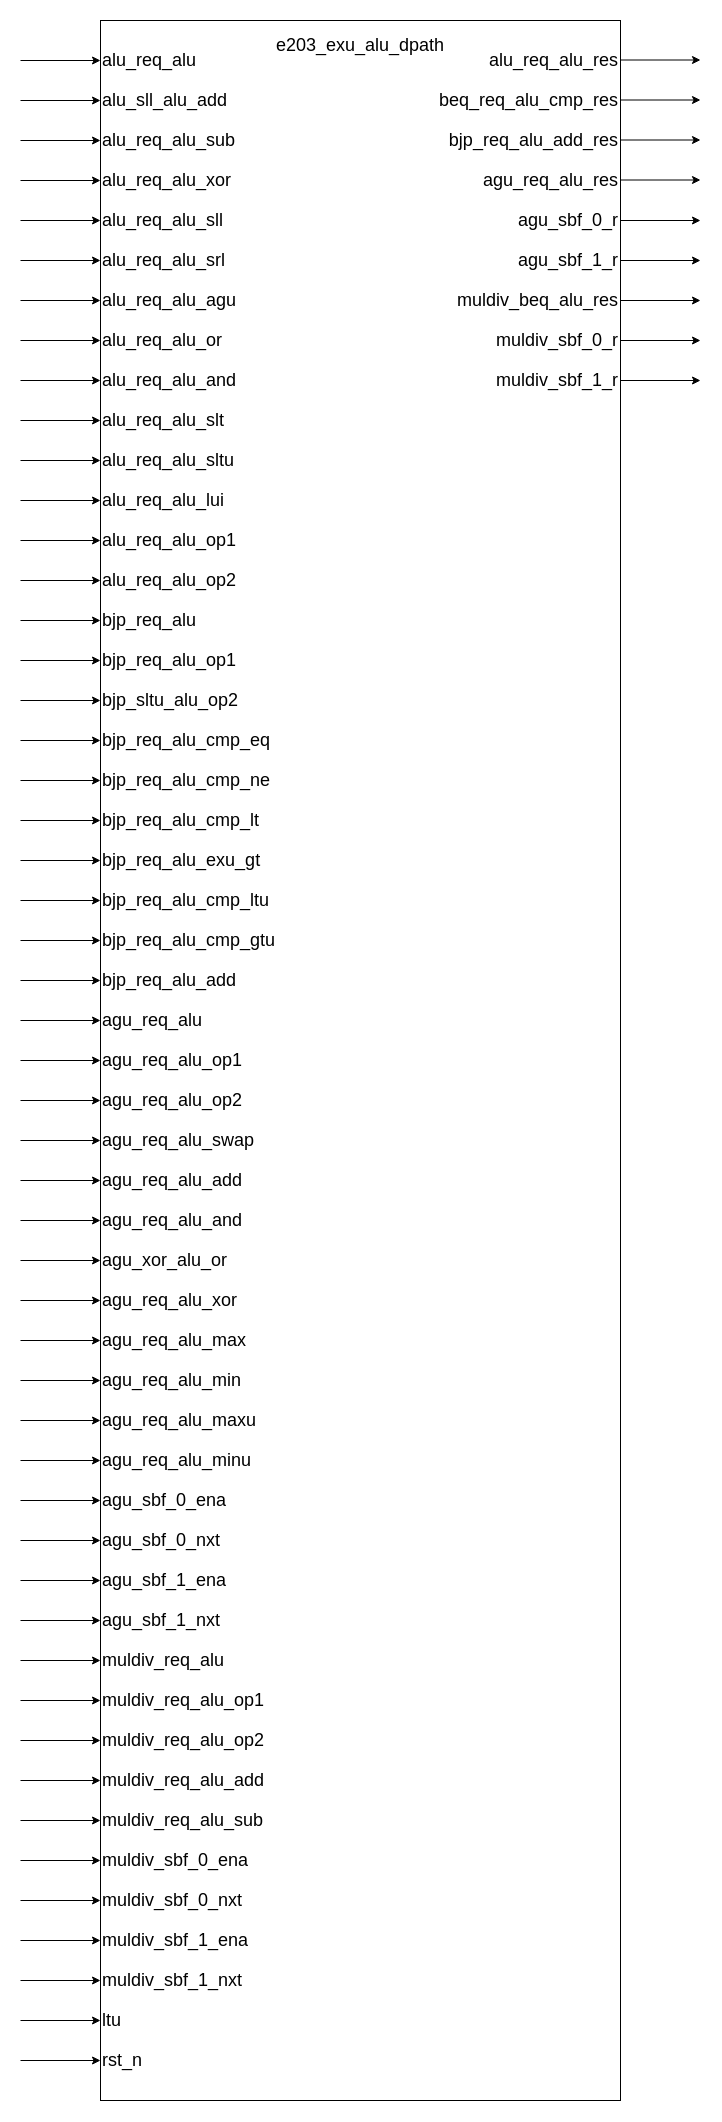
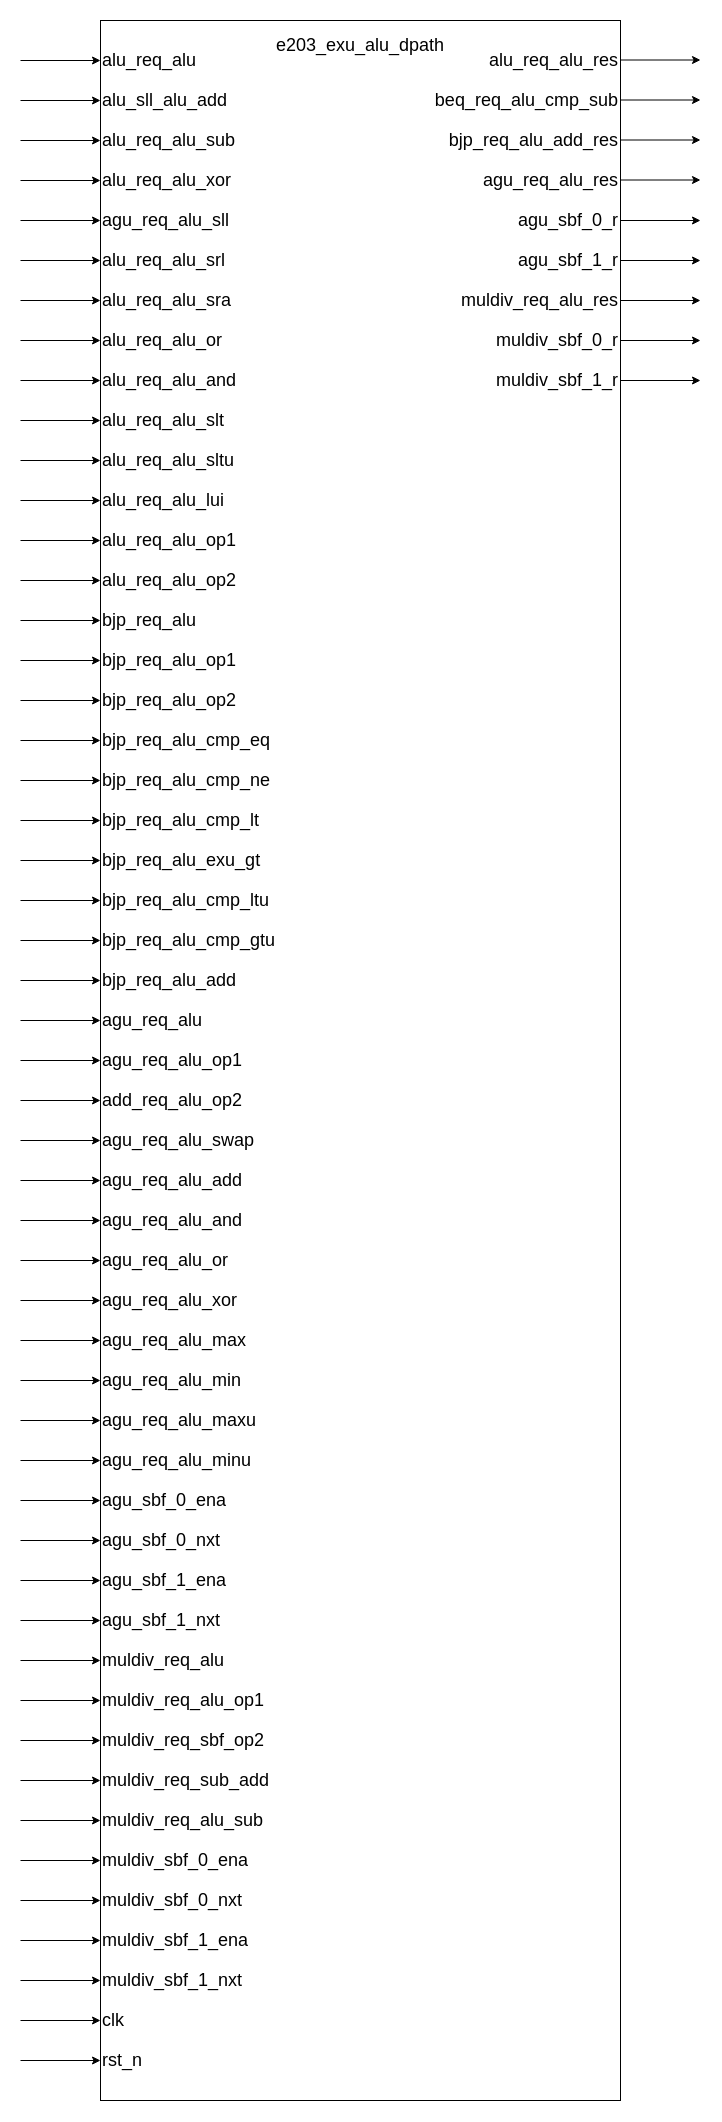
node "beq_req_alu_cmp_res": label "beq_req_alu_cmp_res" -> "beq_req_alu_cmp_sub"
node "alu_req_alu_sll": label "alu_req_alu_sll" -> "agu_req_alu_sll"
node "alu_req_alu_agu": label "alu_req_alu_agu" -> "alu_req_alu_sra"
node "muldiv_beq_alu_res": label "muldiv_beq_alu_res" -> "muldiv_req_alu_res"
node "bjp_sltu_alu_op2": label "bjp_sltu_alu_op2" -> "bjp_req_alu_op2"
node "agu_req_alu_op2": label "agu_req_alu_op2" -> "add_req_alu_op2"
node "agu_xor_alu_or": label "agu_xor_alu_or" -> "agu_req_alu_or"
node "muldiv_req_alu_op2": label "muldiv_req_alu_op2" -> "muldiv_req_sbf_op2"
node "muldiv_req_alu_add": label "muldiv_req_alu_add" -> "muldiv_req_sub_add"
node "ltu": label "ltu" -> "clk"
